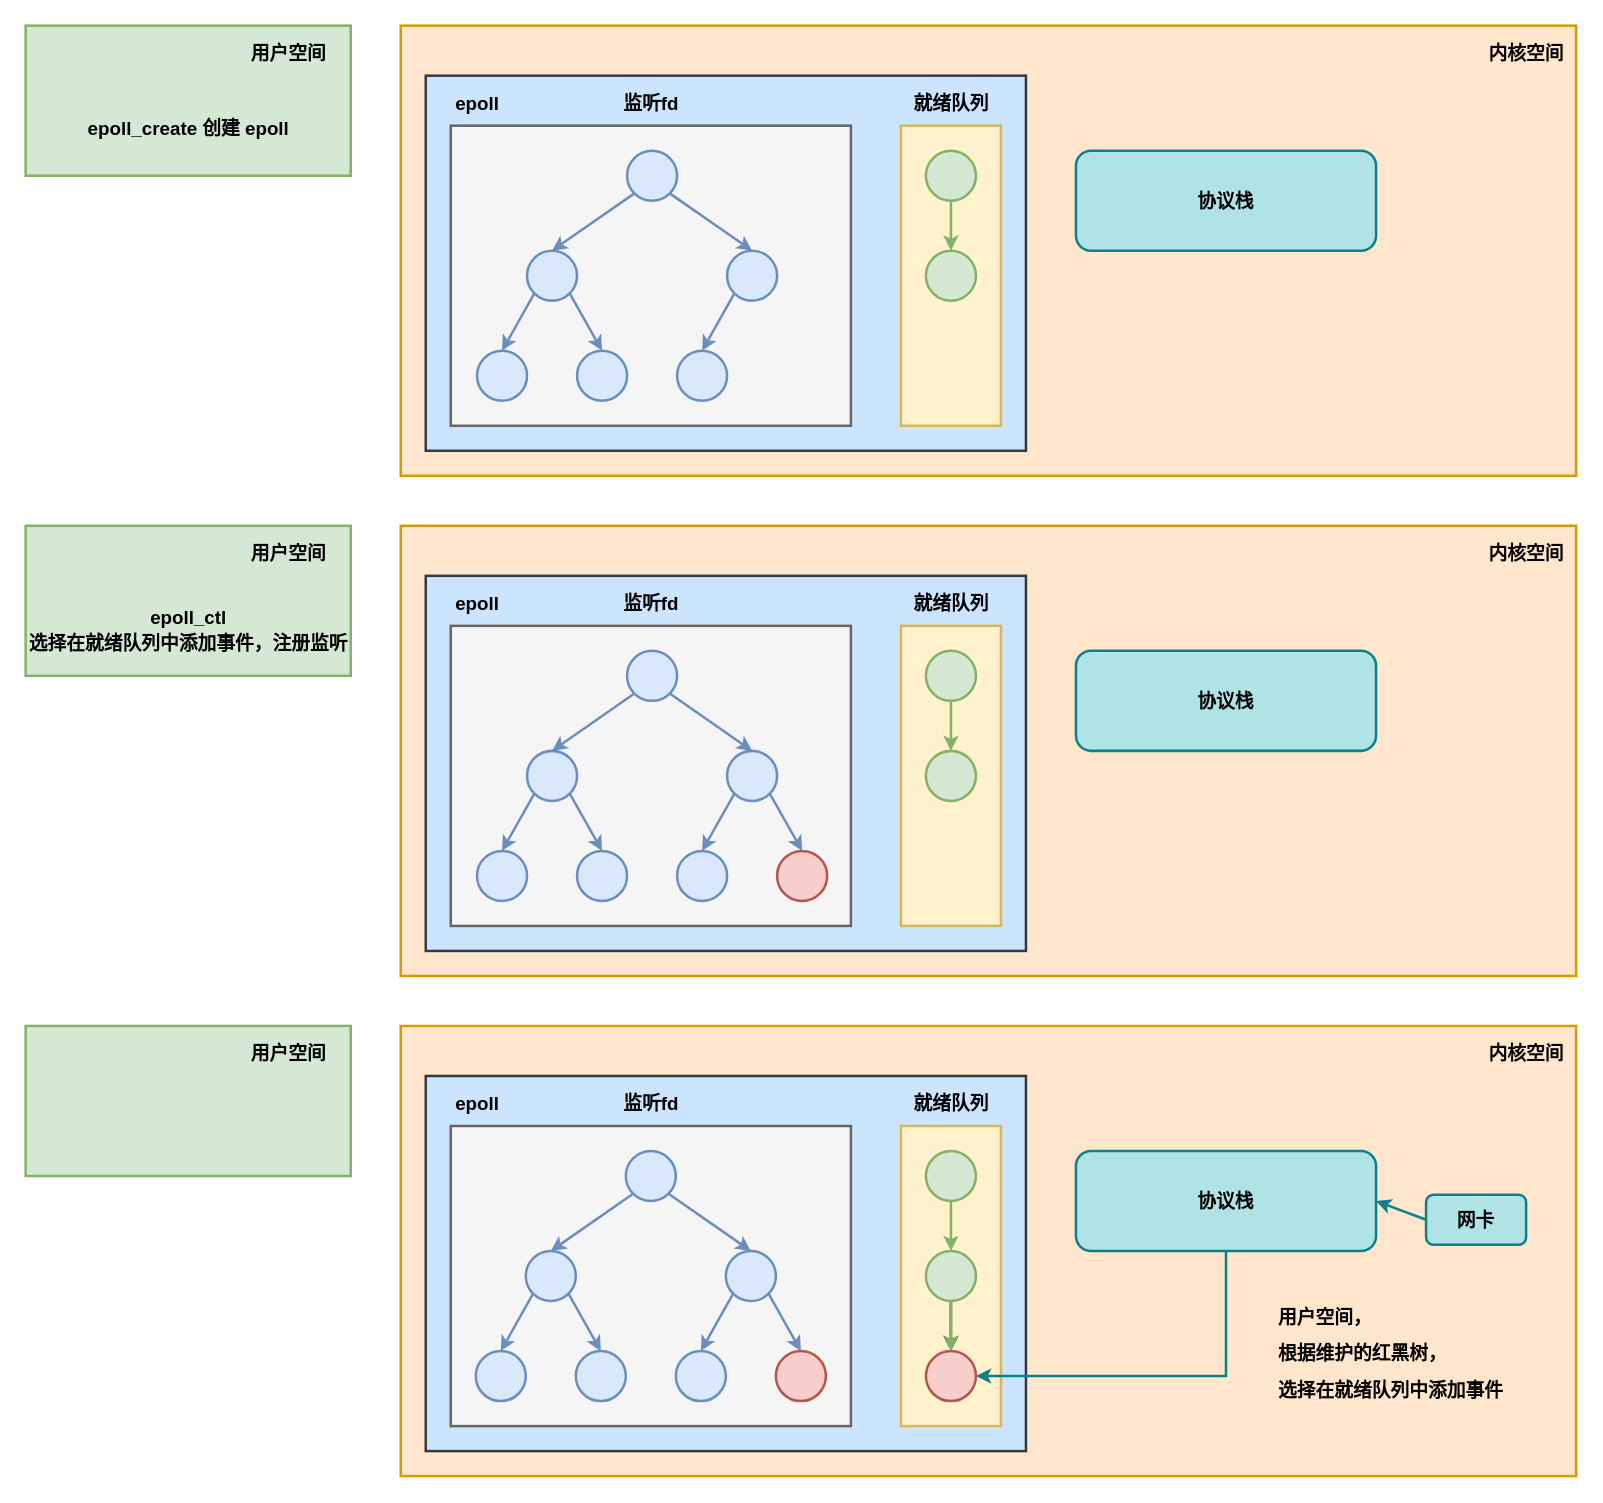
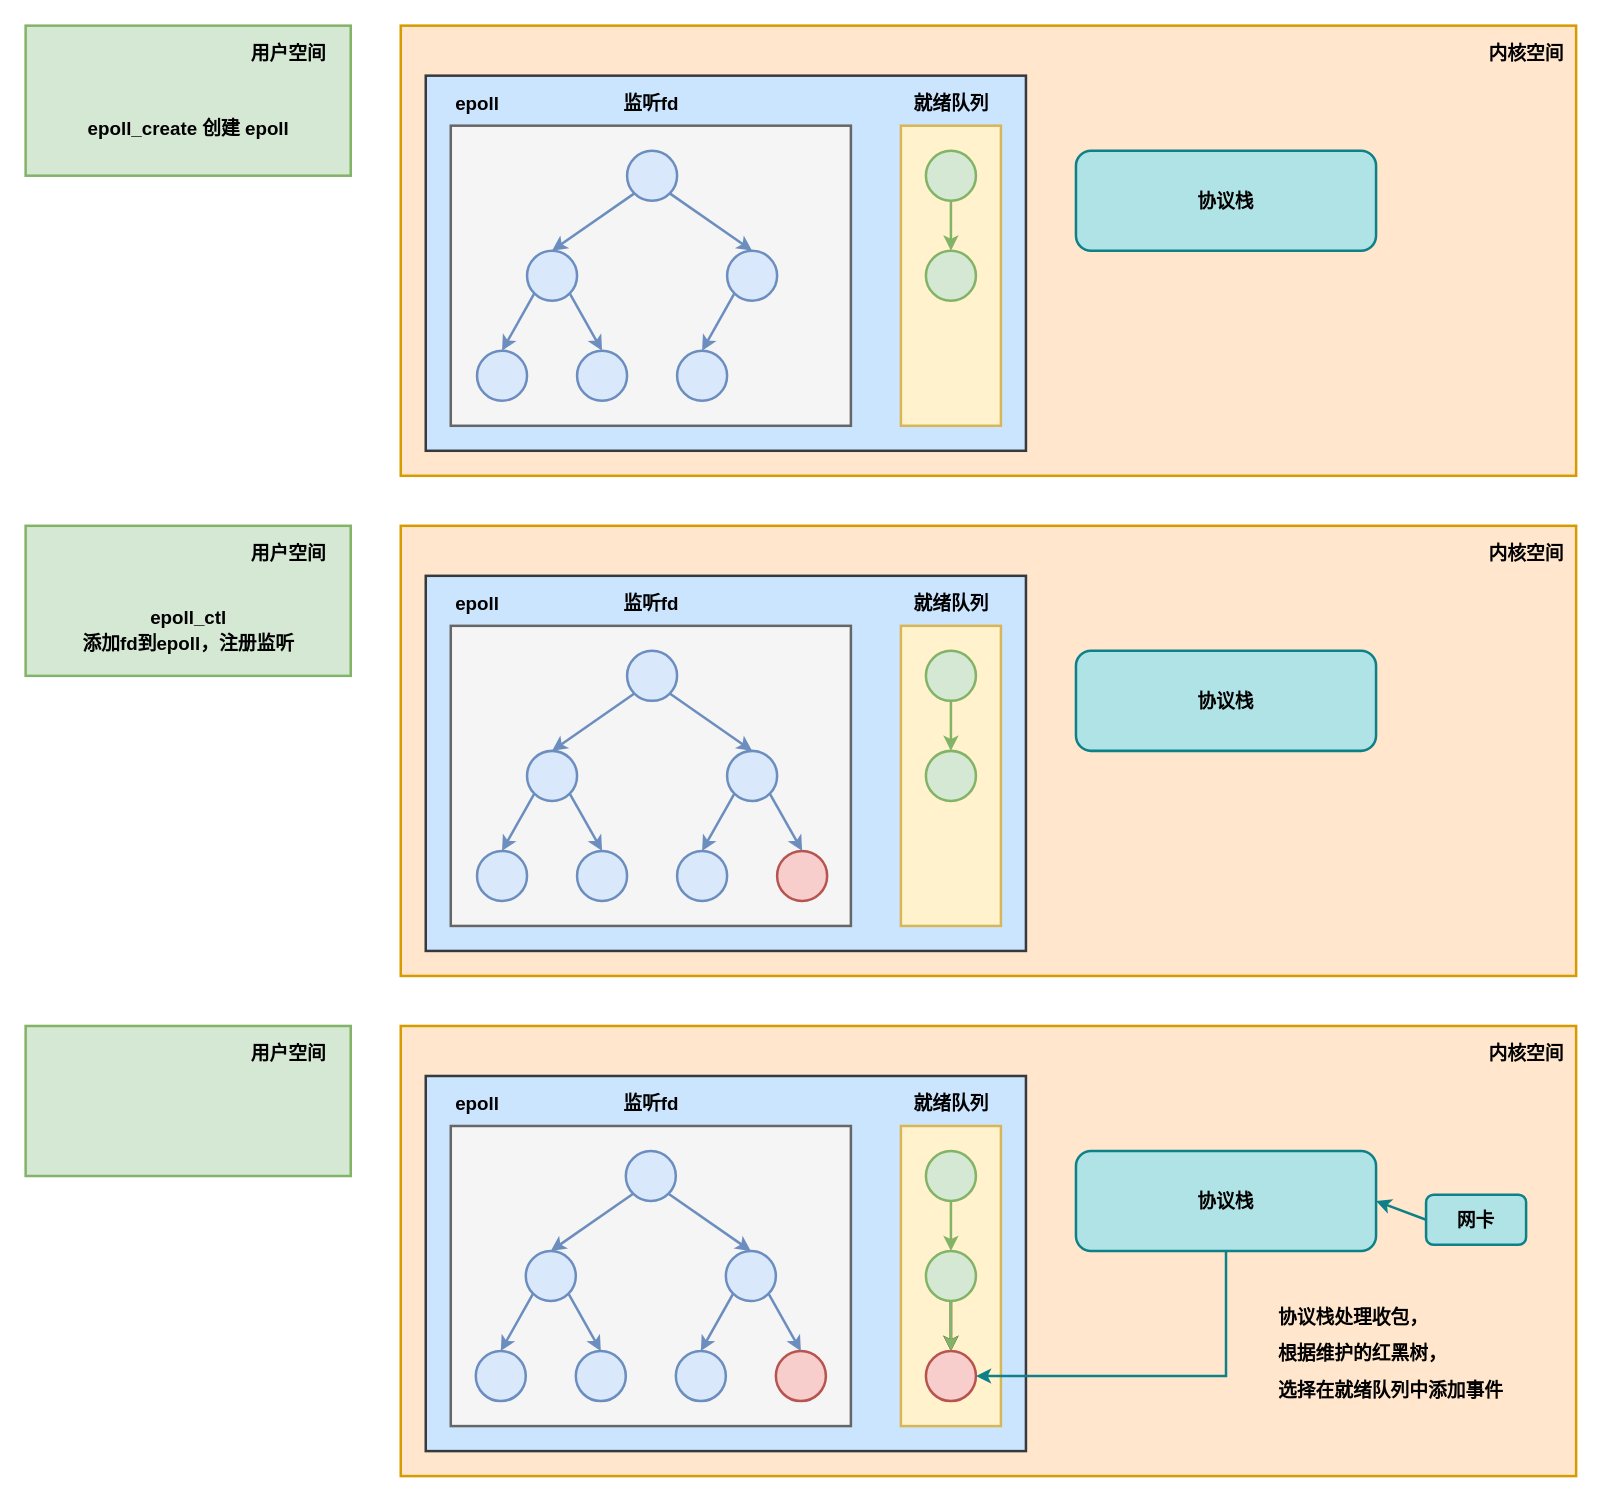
node "epoll_ctl 选择在就绪队列中添加事件，注册监听": label "epoll_ctl 选择在就绪队列中添加事件，注册监听" -> "epoll_ctl 添加fd到epoll，注册监听"
node "用户空间， 根据维护的红黑树， 选择在就绪队列中添加事件": label "用户空间， 根据维护的红黑树， 选择在就绪队列中添加事件" -> "协议栈处理收包， 根据维护的红黑树， 选择在就绪队列中添加事件"
